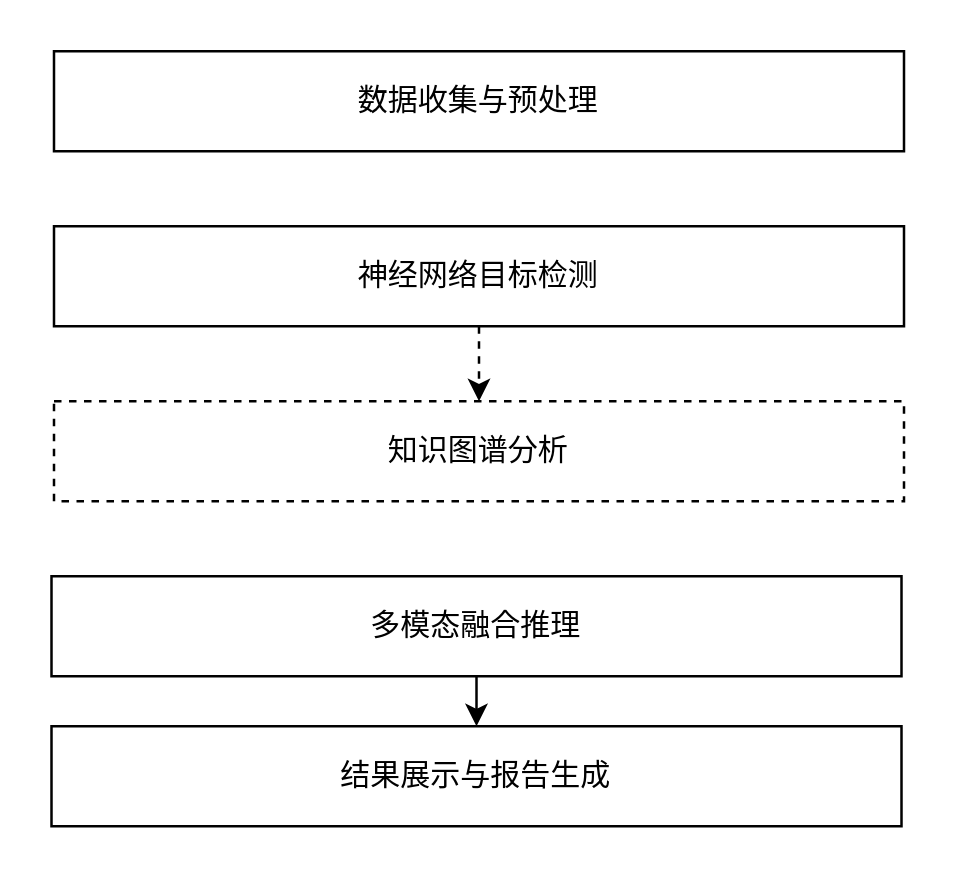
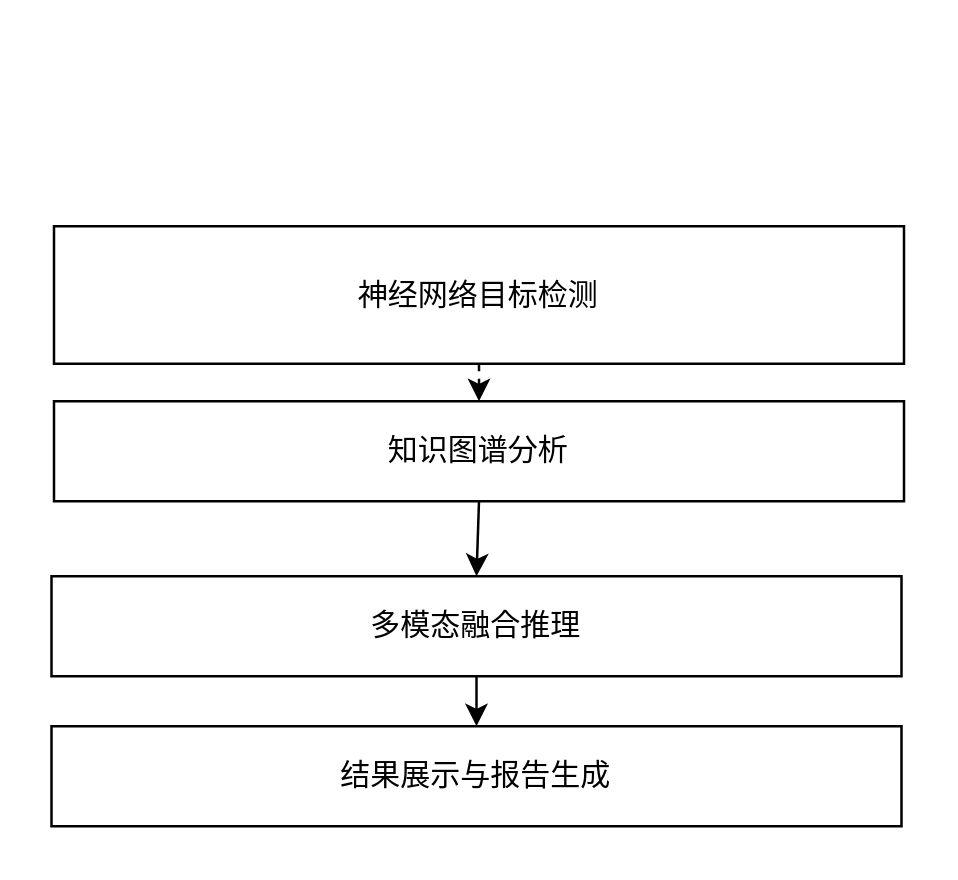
node "数据收集与预处理": removed
node "神经网络目标检测": size 850x100 -> 850x138
node "知识图谱分析": style dashed -> solid
edge "知识图谱分析" -> "多模态融合推理": added
